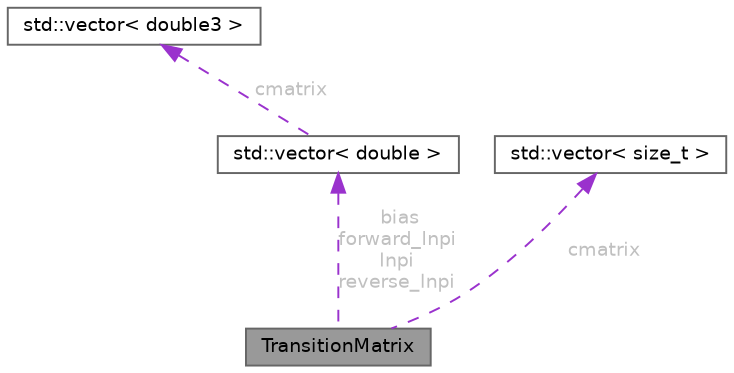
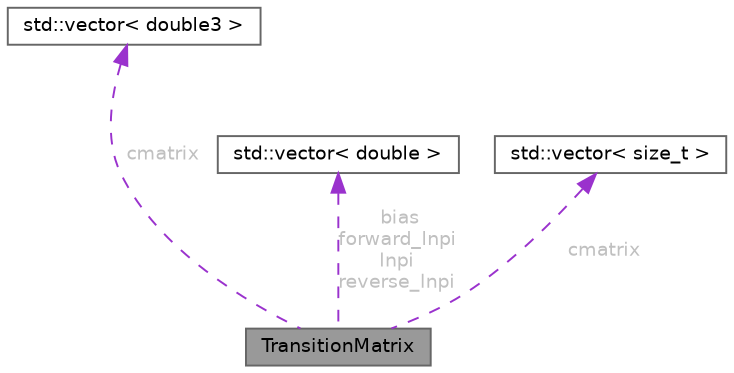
edge "std::vector< double >" -> "std::vector< double3 >": now "TransitionMatrix" -> "std::vector< double3 >"
